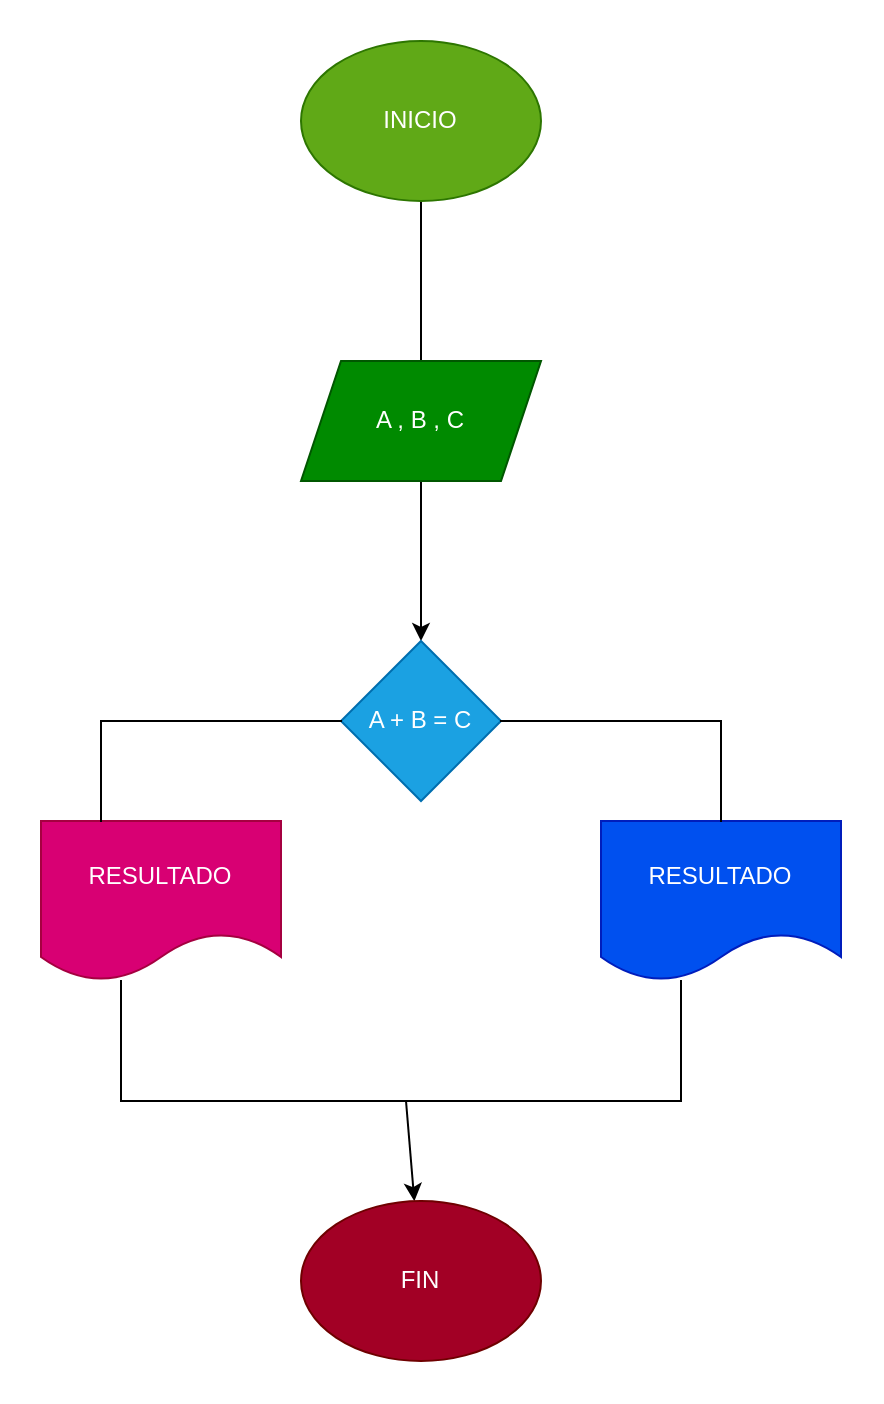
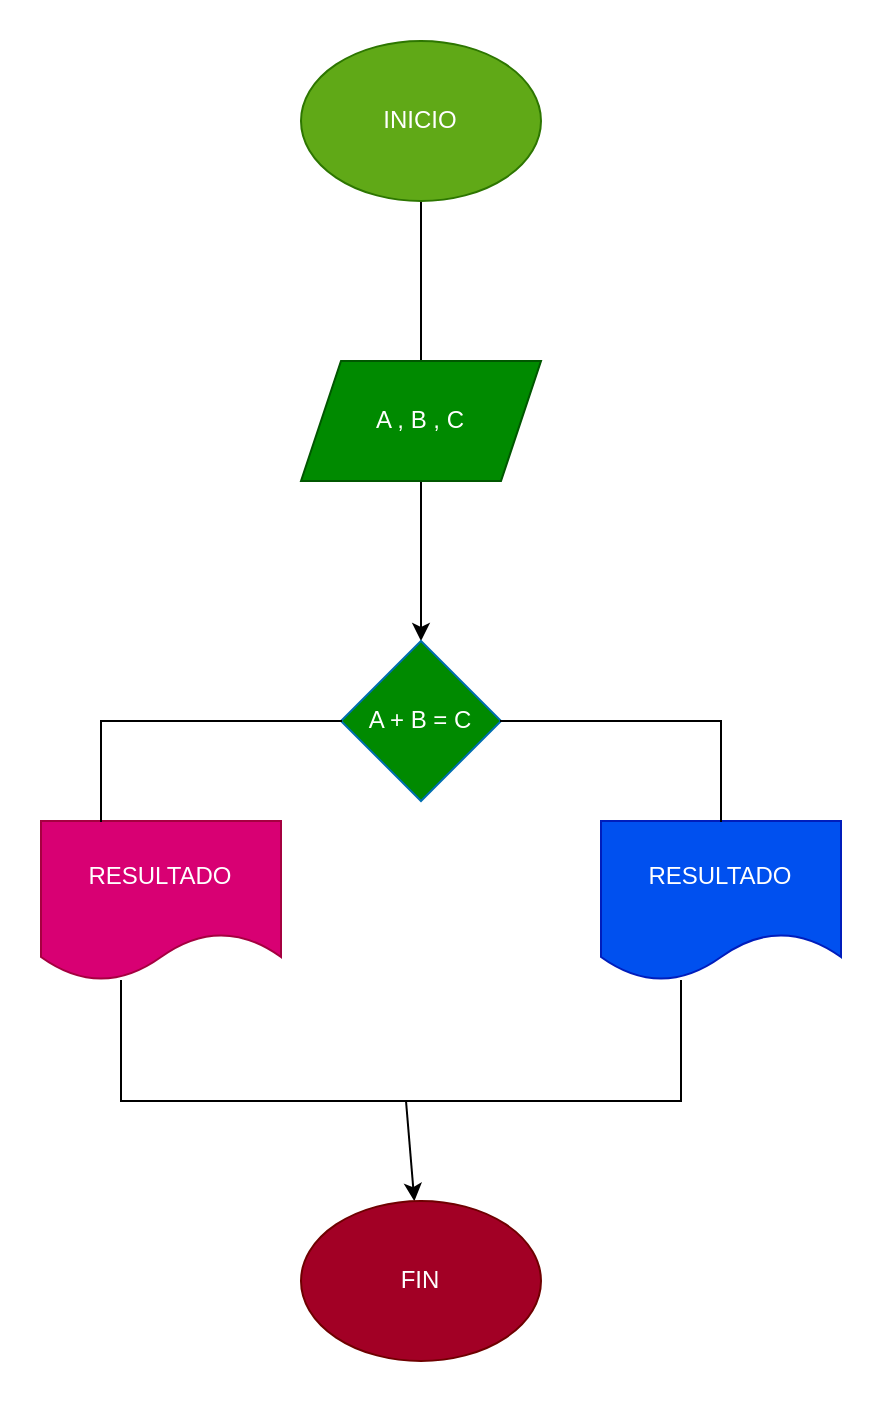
node "A + B = C": fillcolor #1ba1e2 -> #008a00
